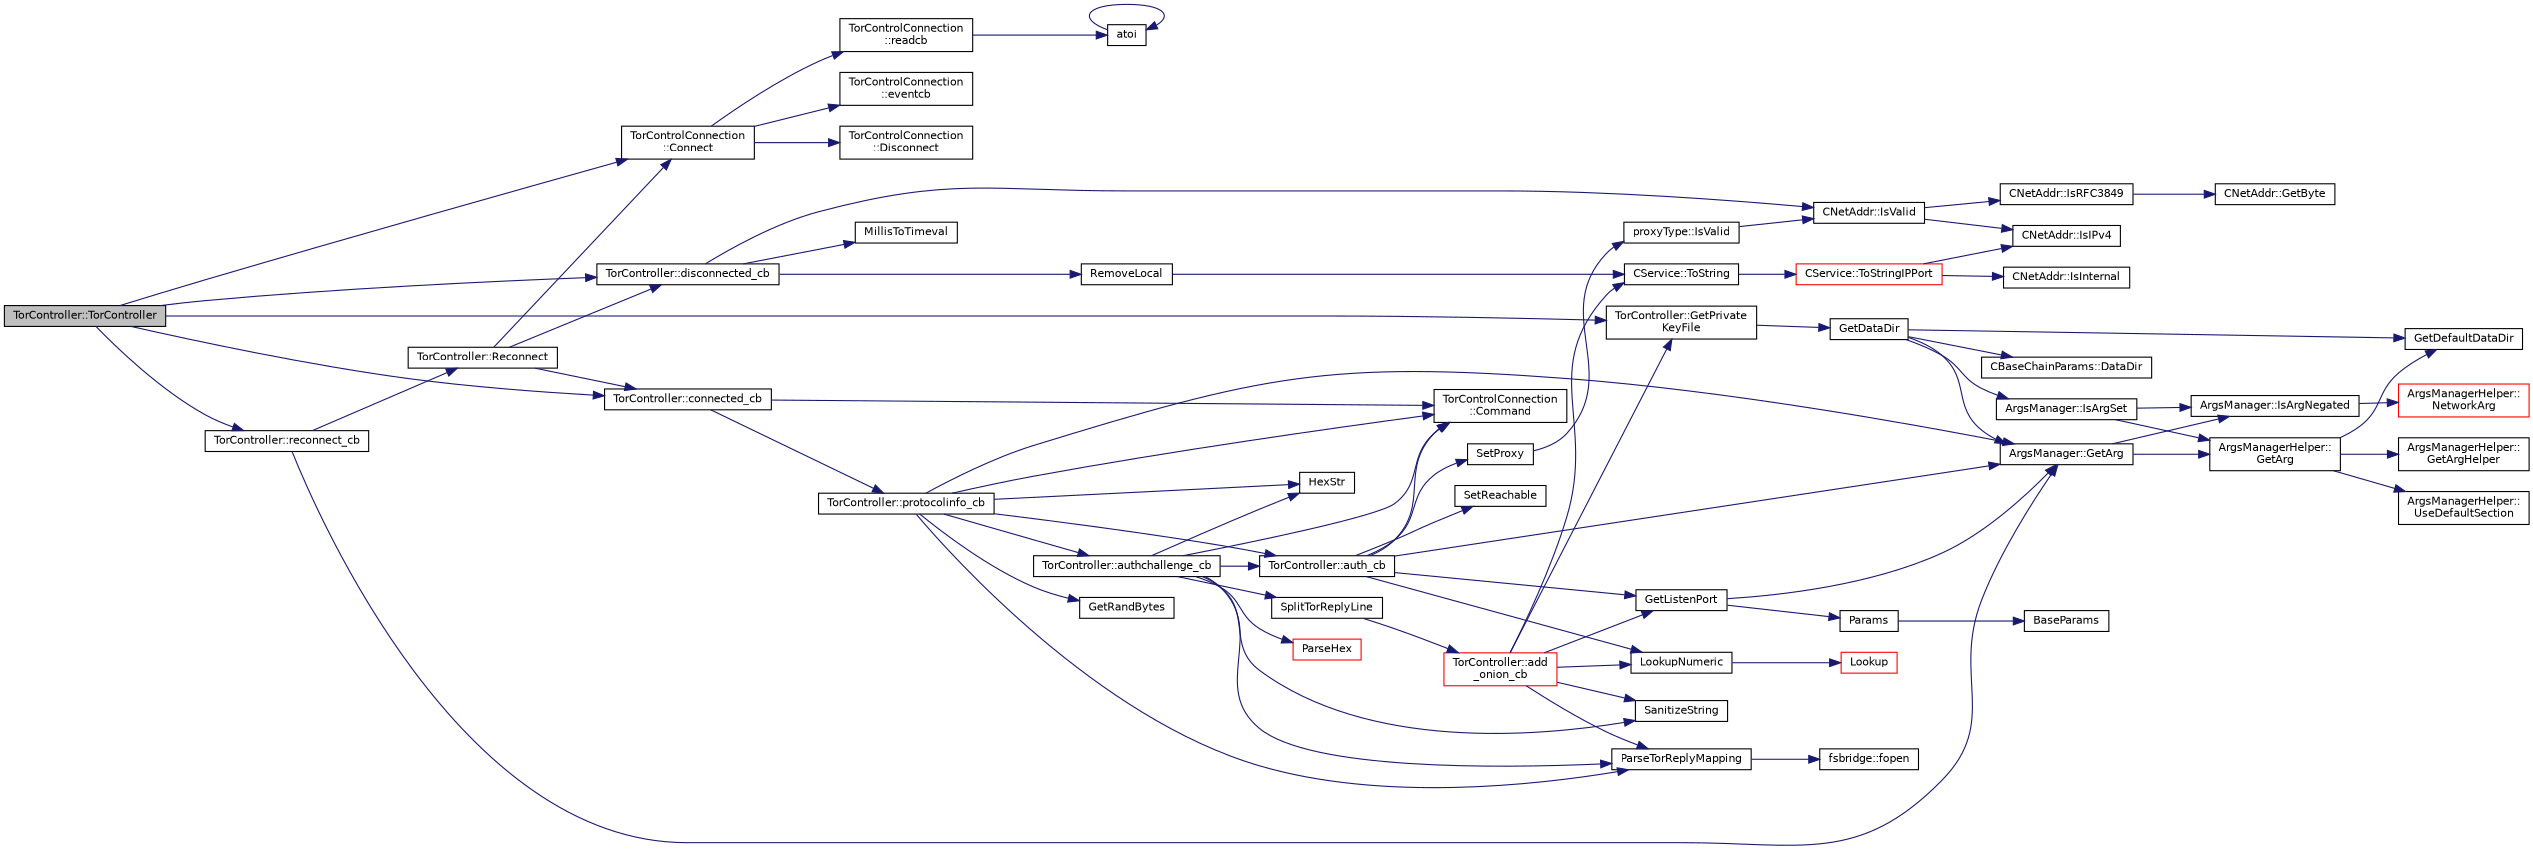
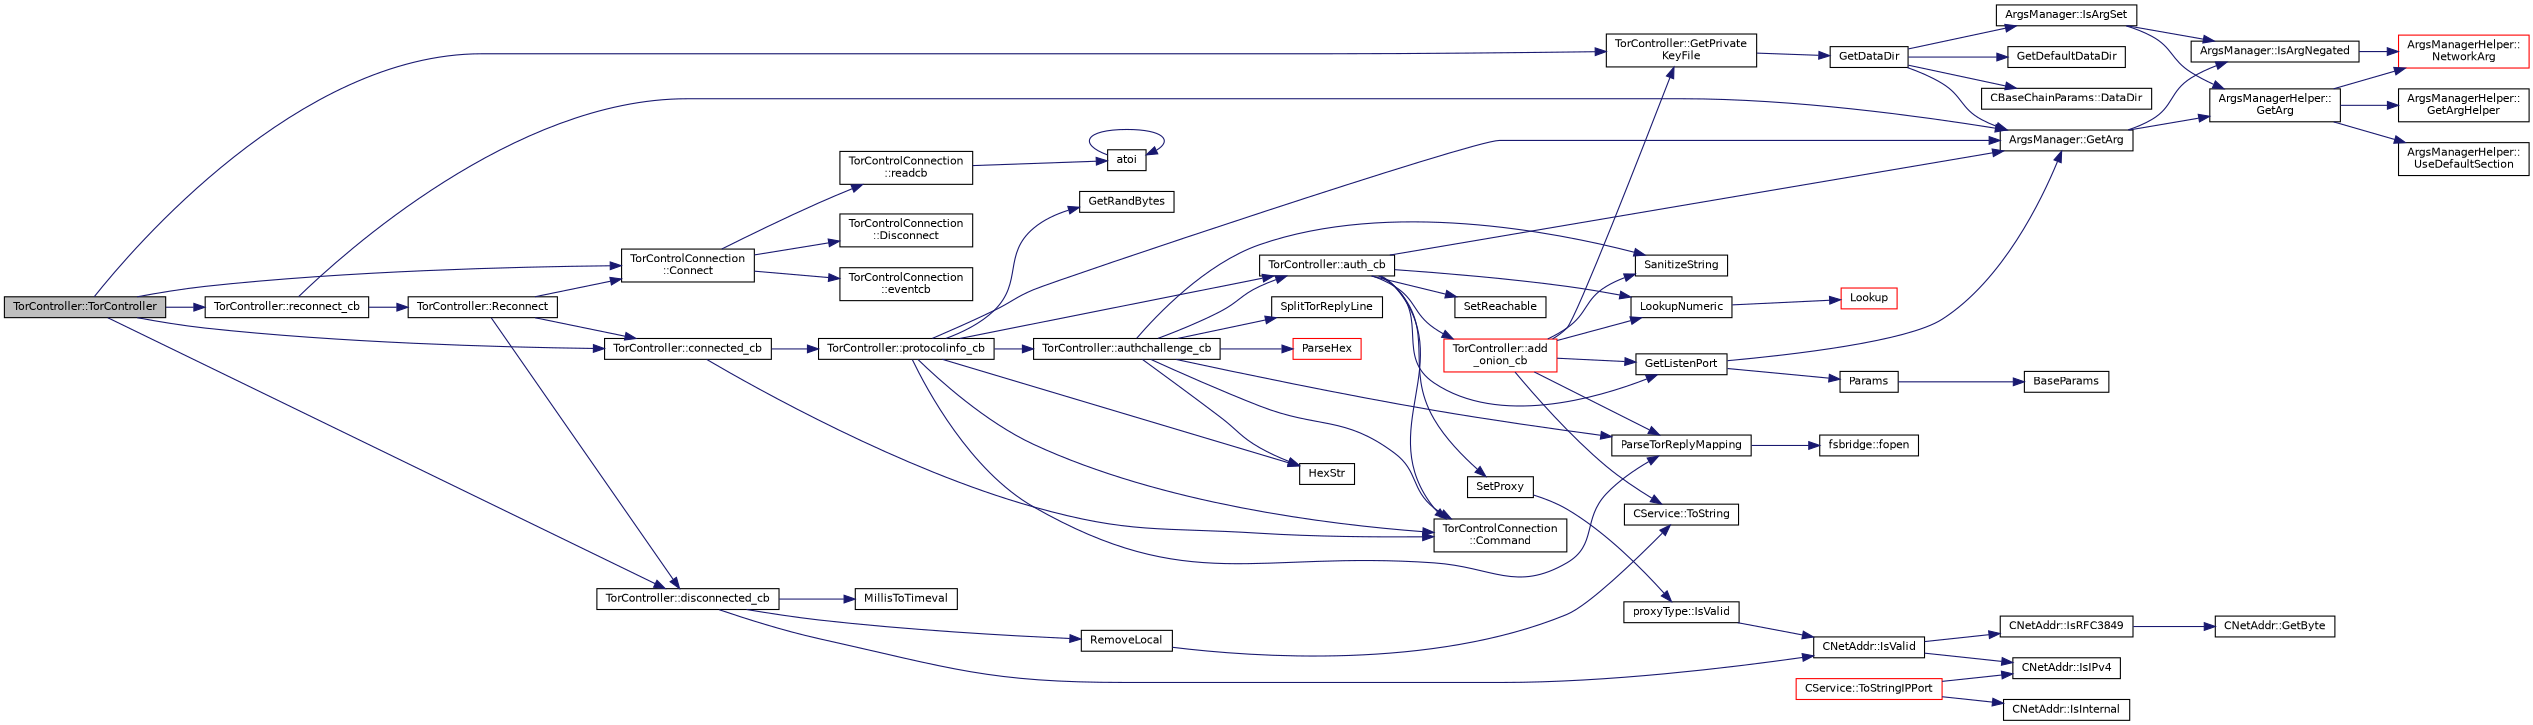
edge "CService::ToString" -> "CService::ToStringIPPort": removed
edge "ArgsManagerHelper:: GetArg" -> "GetDefaultDataDir": now "ArgsManagerHelper:: GetArg" -> "ArgsManagerHelper:: NetworkArg"
edge "SplitTorReplyLine" -> "TorController::add _onion_cb": now "TorController::auth_cb" -> "TorController::add _onion_cb"
